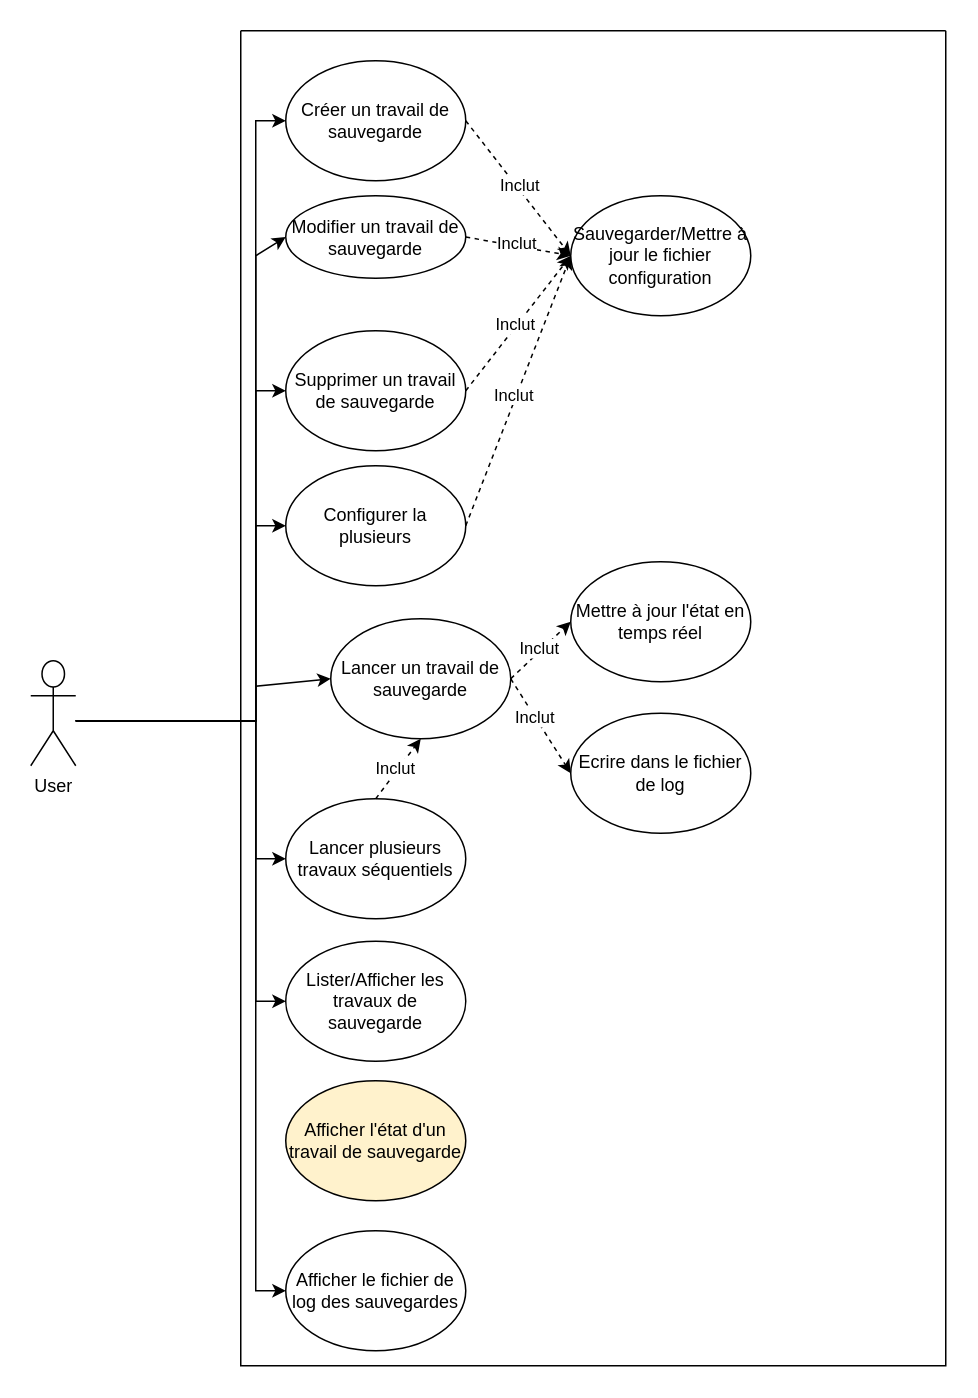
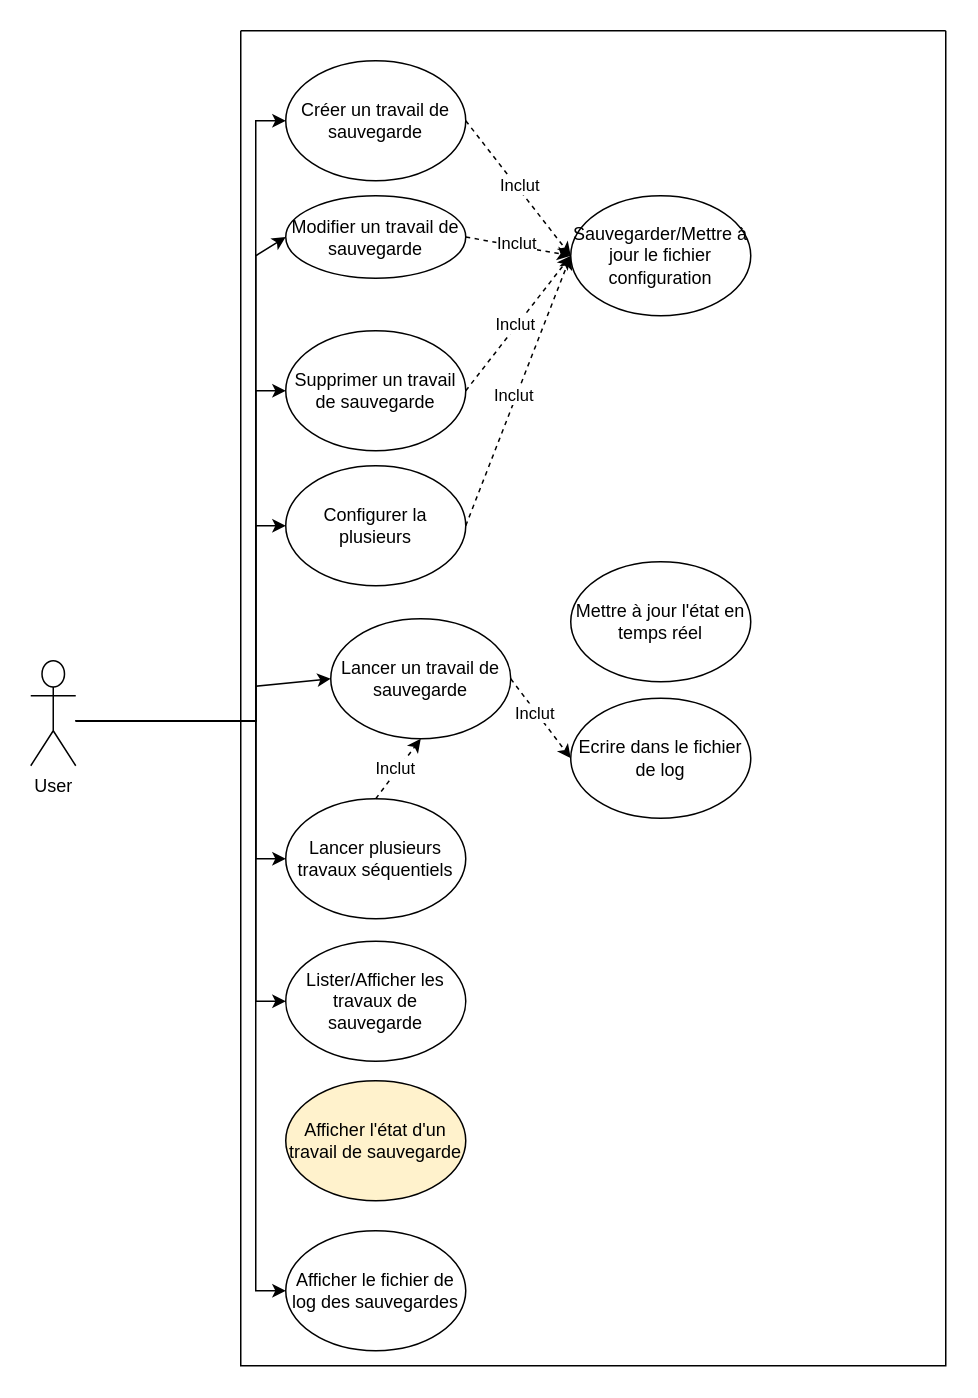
edge "Lancer un travail de sauvegarde" -> "Mettre à jour l'état en temps réel": removed, label "Inclut"
node "Ecrire dans le fichier de log": moved (661, 773) -> (661, 758)
